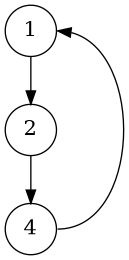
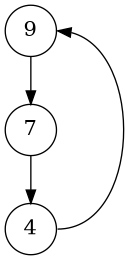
node "1": label "1" -> "9"
node "2": label "2" -> "7"
